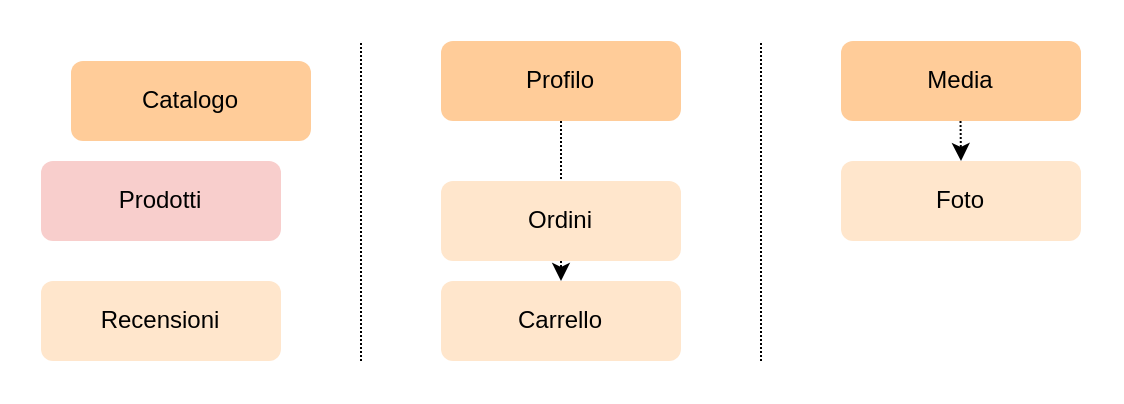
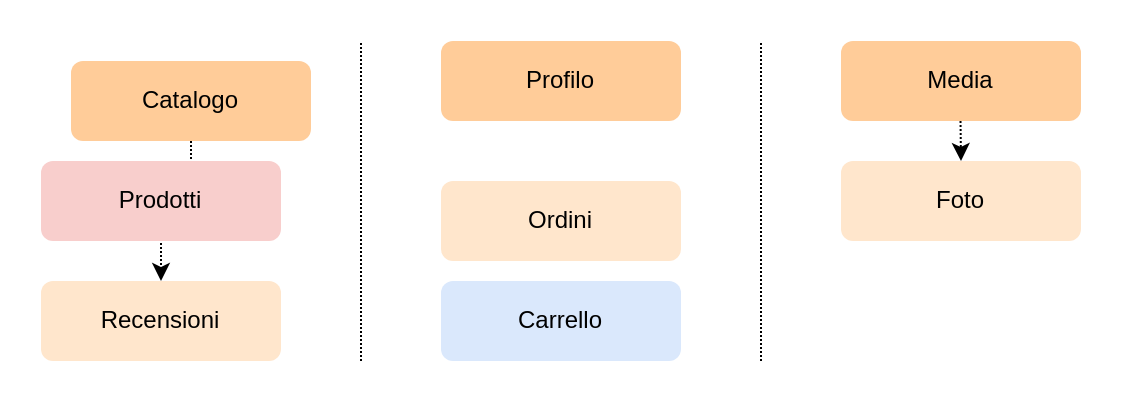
edge "Profilo" -> "Carrello": removed
edge "Catalogo" -> "Recensioni": added
node "Carrello": fillcolor #ffe6cc -> #dae8fc
